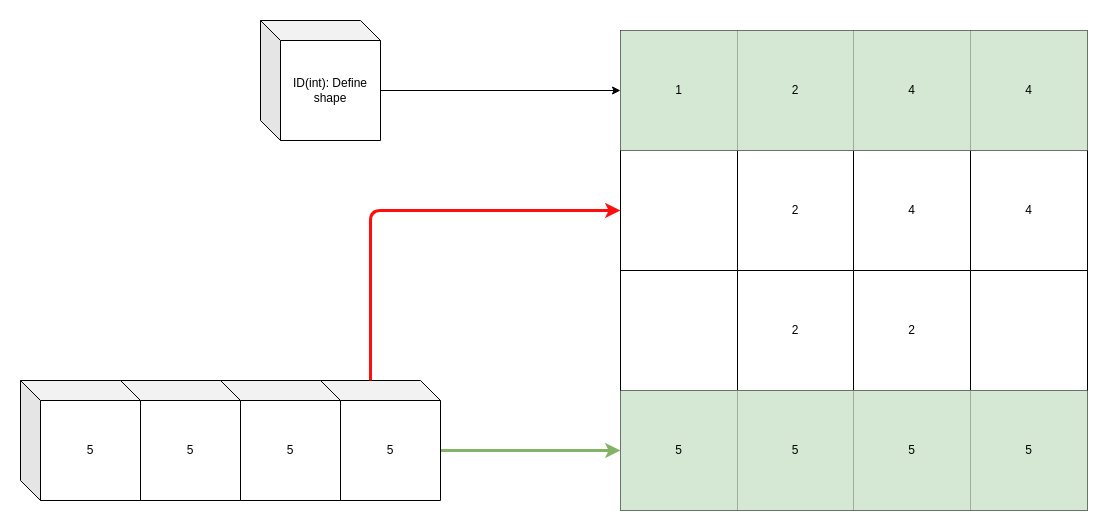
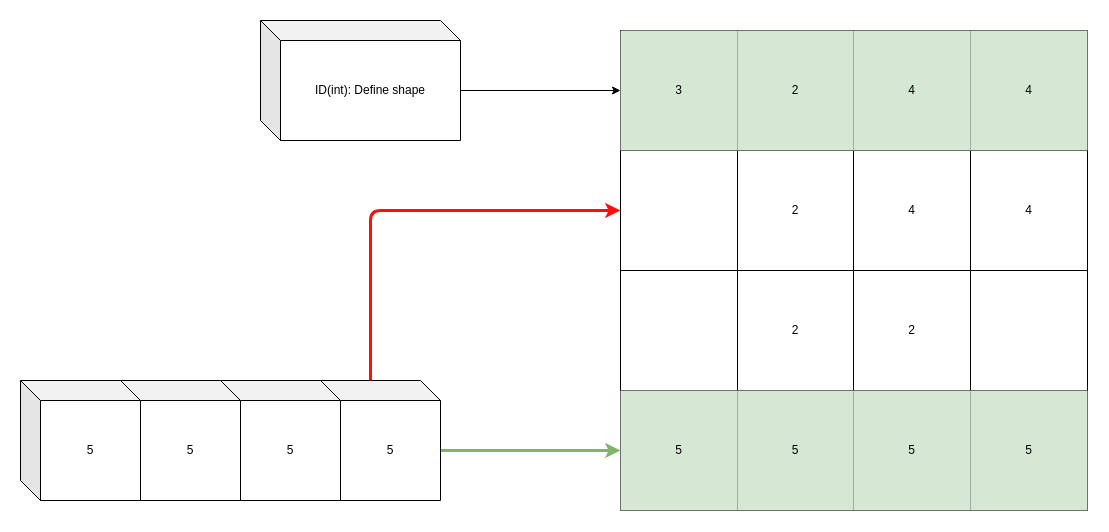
node "ID(int): Define shape": size 120x120 -> 200x120
node "1": label "1" -> "3"
